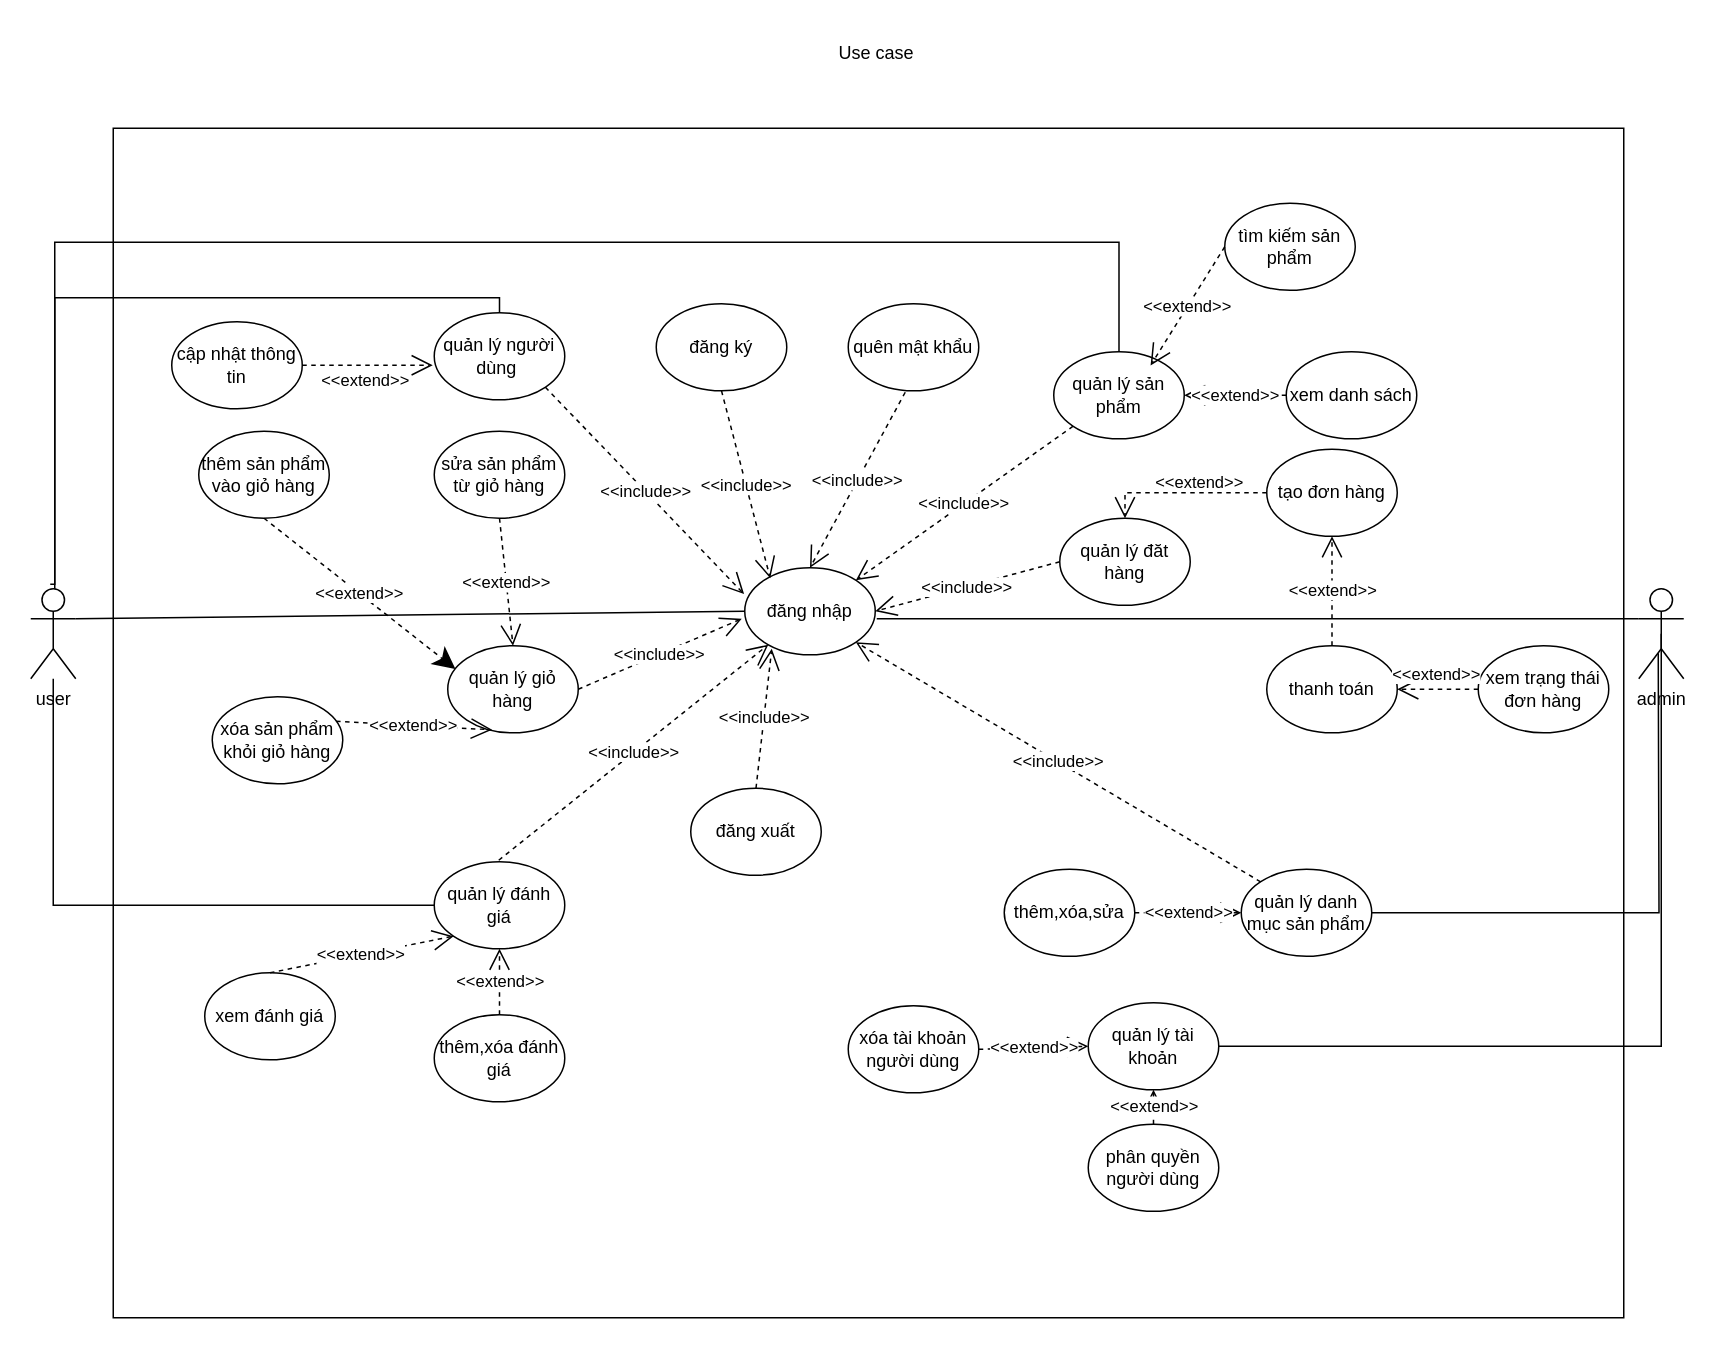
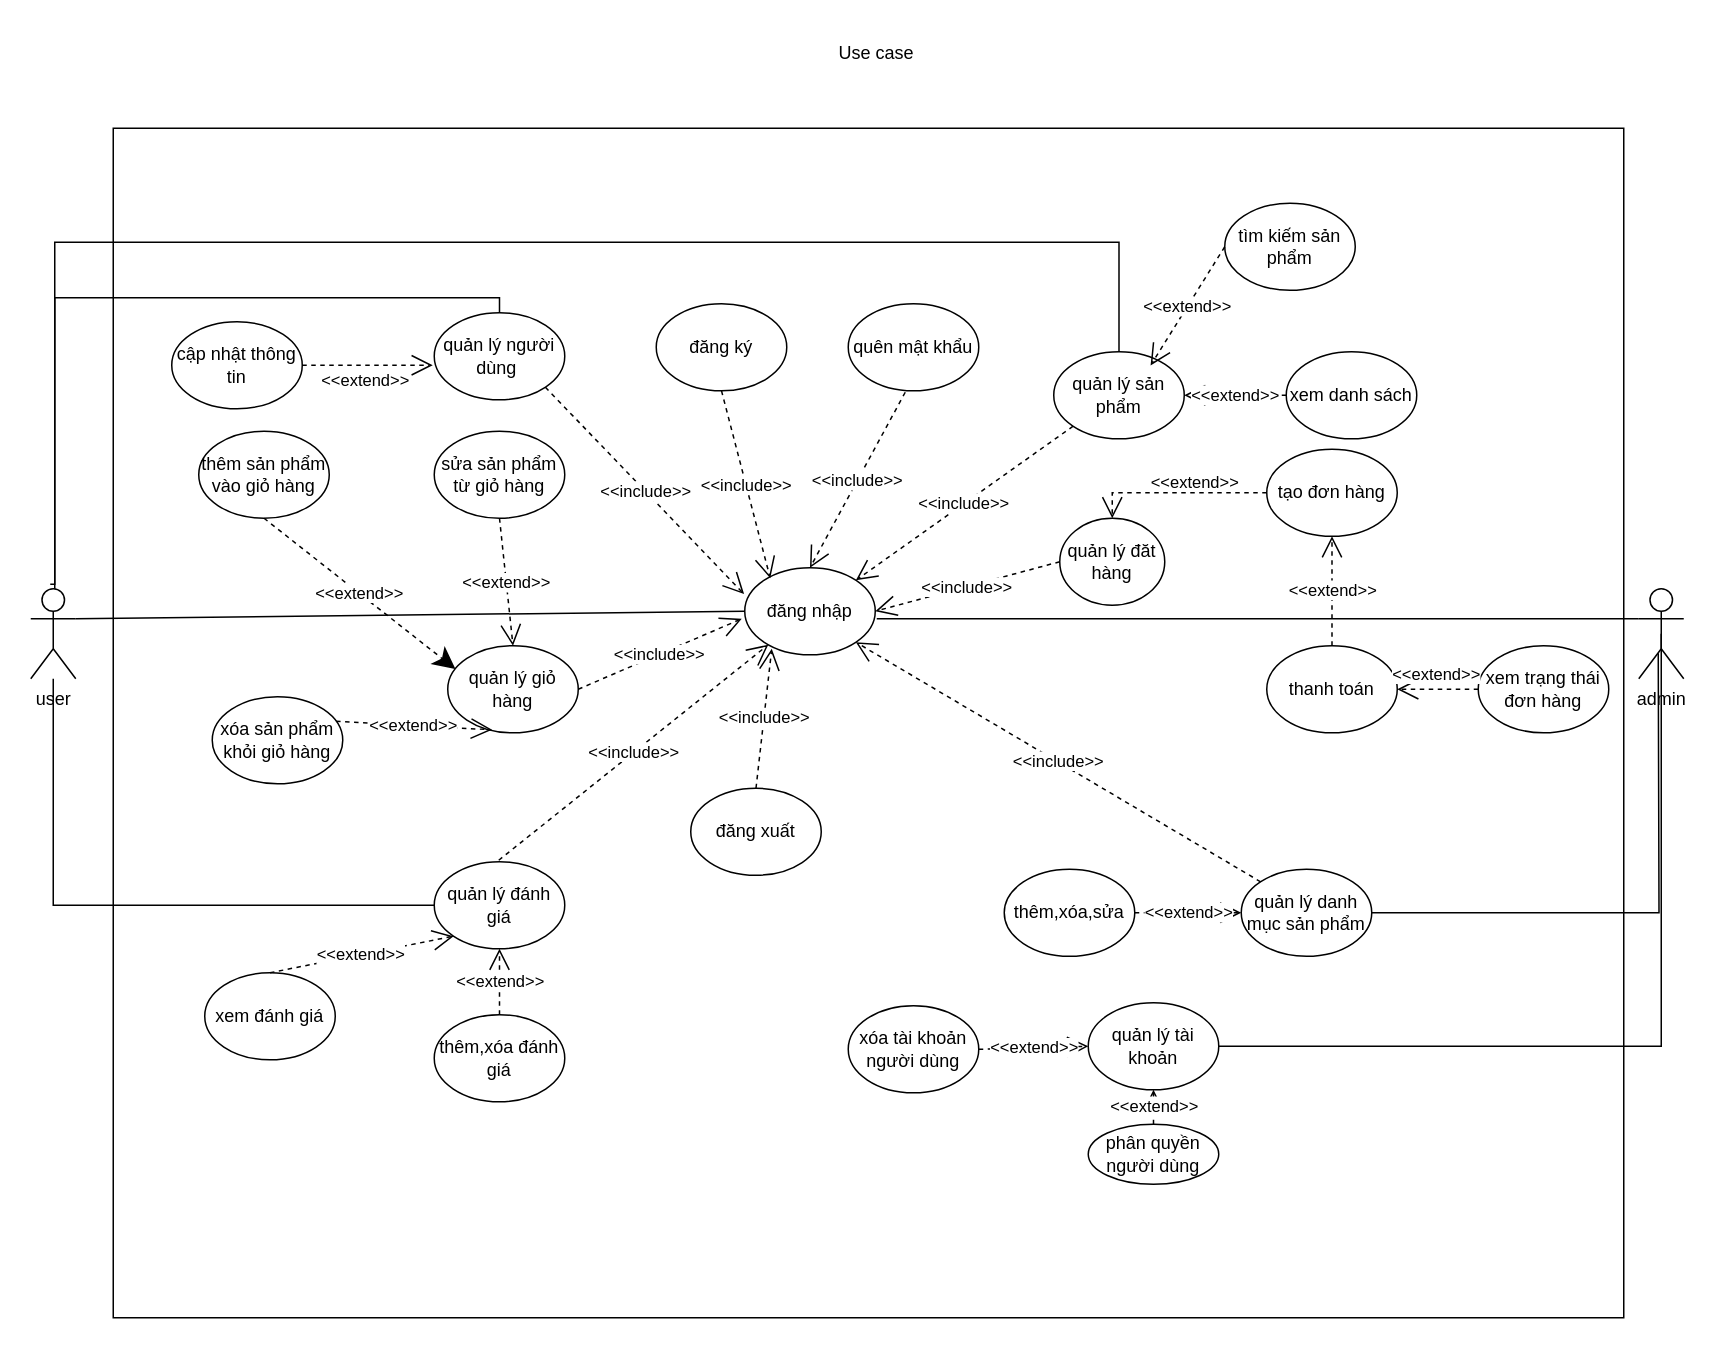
node "quản lý đăt hàng": size 131x87 -> 105x87
node "phân quyền người dùng": size 131x87 -> 131x60
